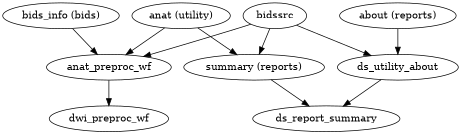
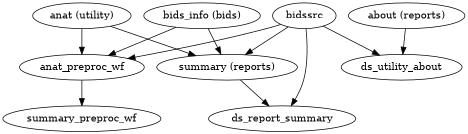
edge "bids_info (bids)" -> "summary (reports)": added
edge "ds_utility_about" -> "ds_report_summary": now "bidssrc" -> "ds_report_summary"
node "dwi_preproc_wf": label "dwi_preproc_wf" -> "summary_preproc_wf"
